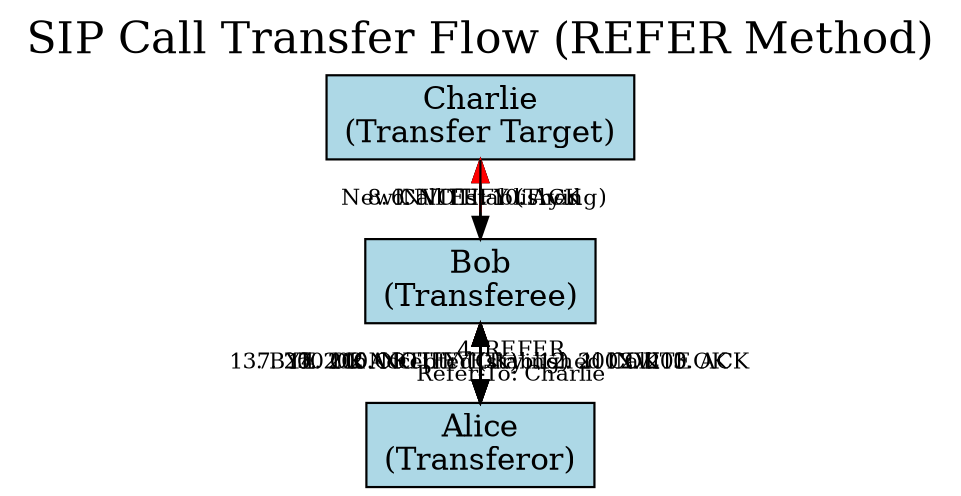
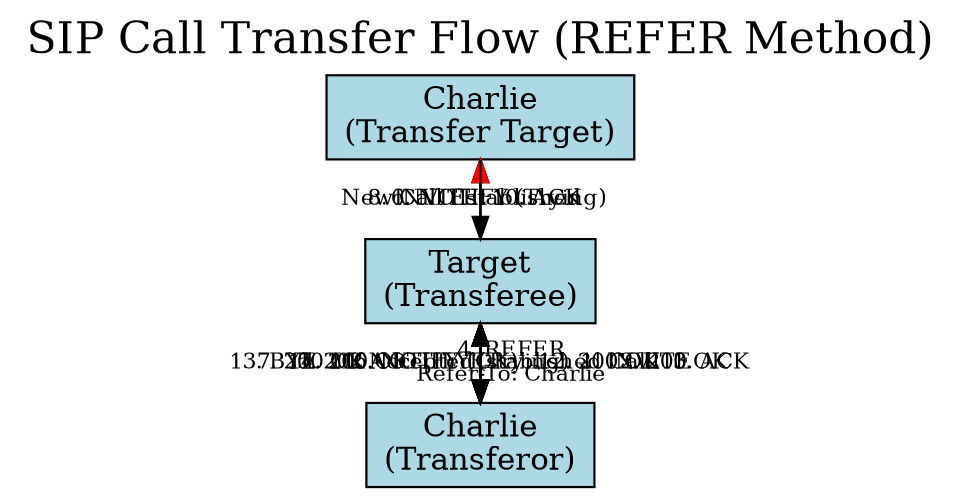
node "Bob (Transferee)": label "Bob (Transferee)" -> "Target (Transferee)"
node "Alice (Transferor)": label "Alice (Transferor)" -> "Charlie (Transferor)"
